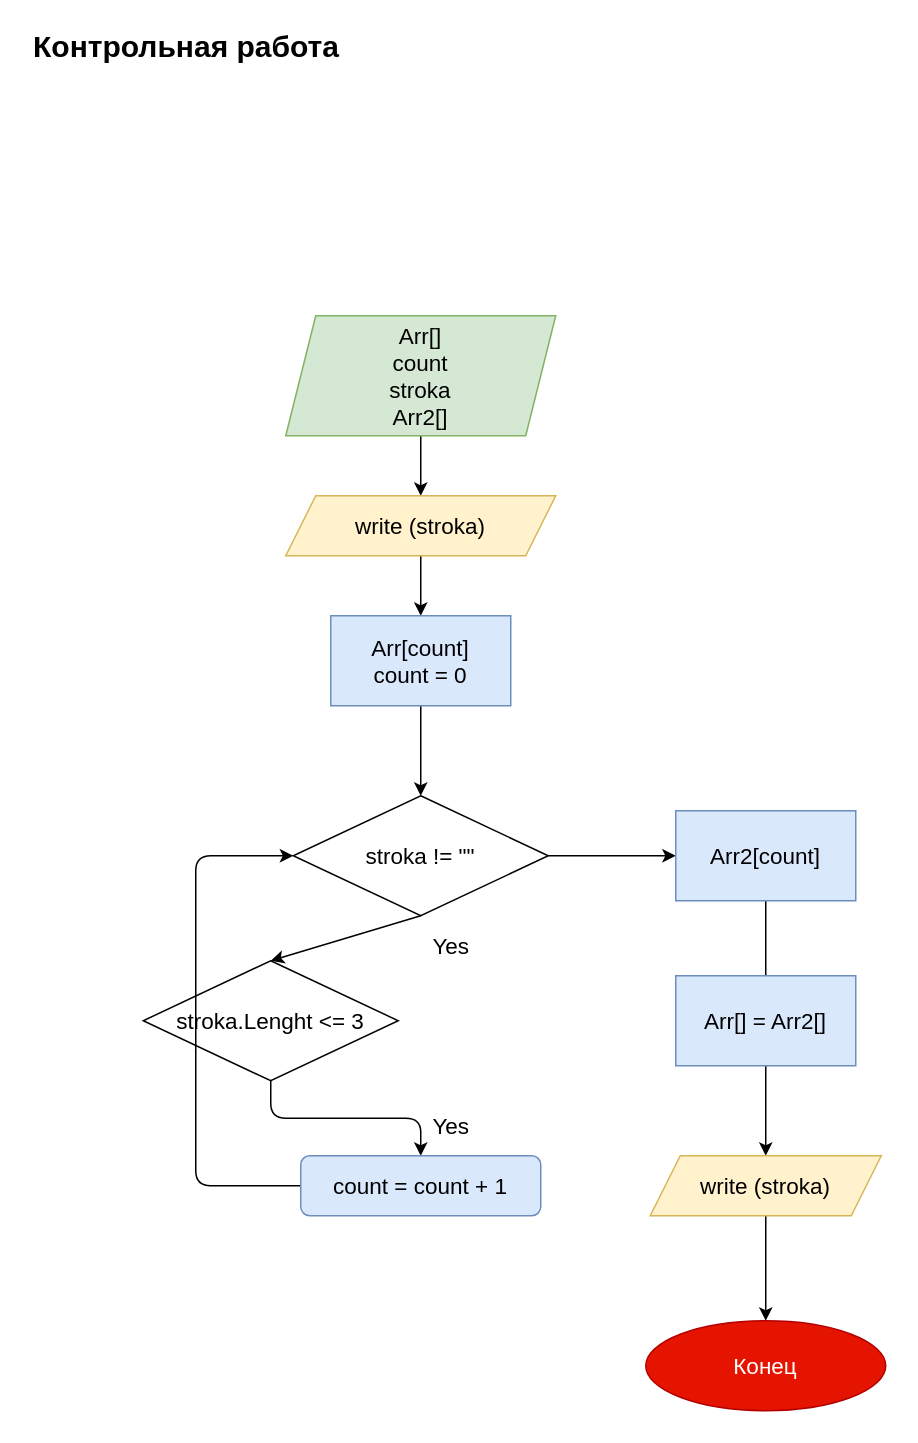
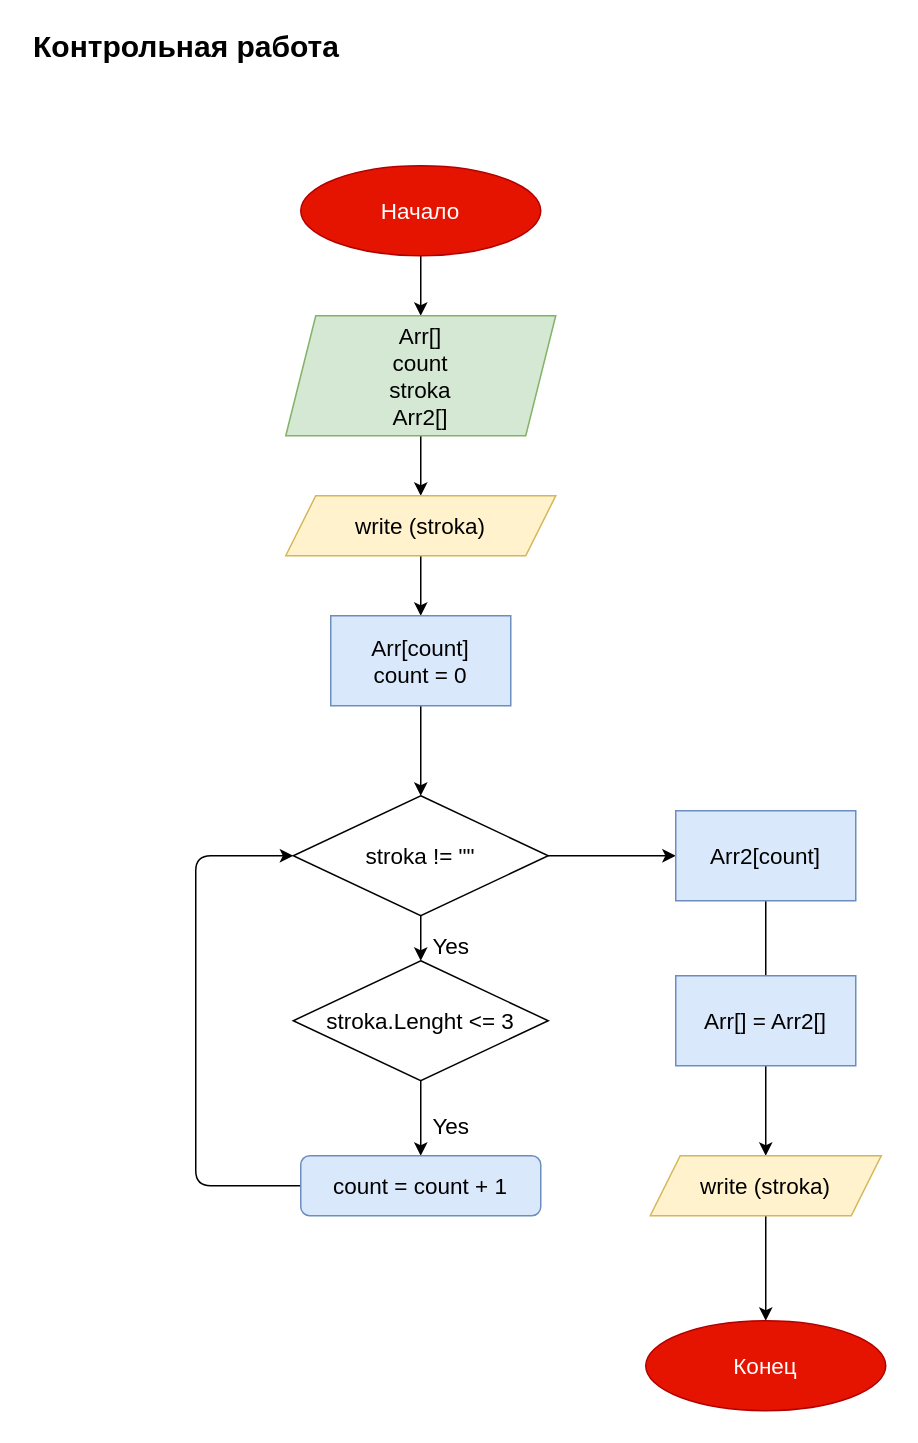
node "Начало": added
edge "Начало" -> "Arr[] count stroka Arr2[]": added
node "stroka.Lenght <= 3": moved (271, 1021) -> (421, 1021)
